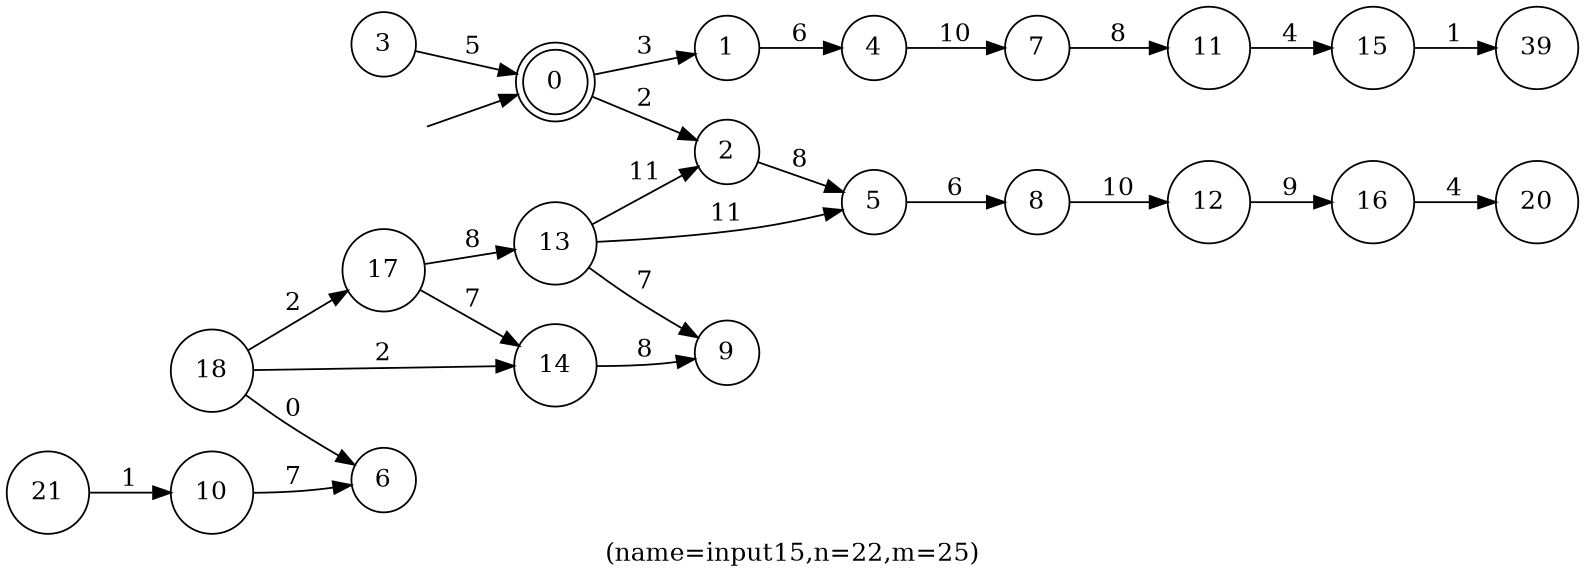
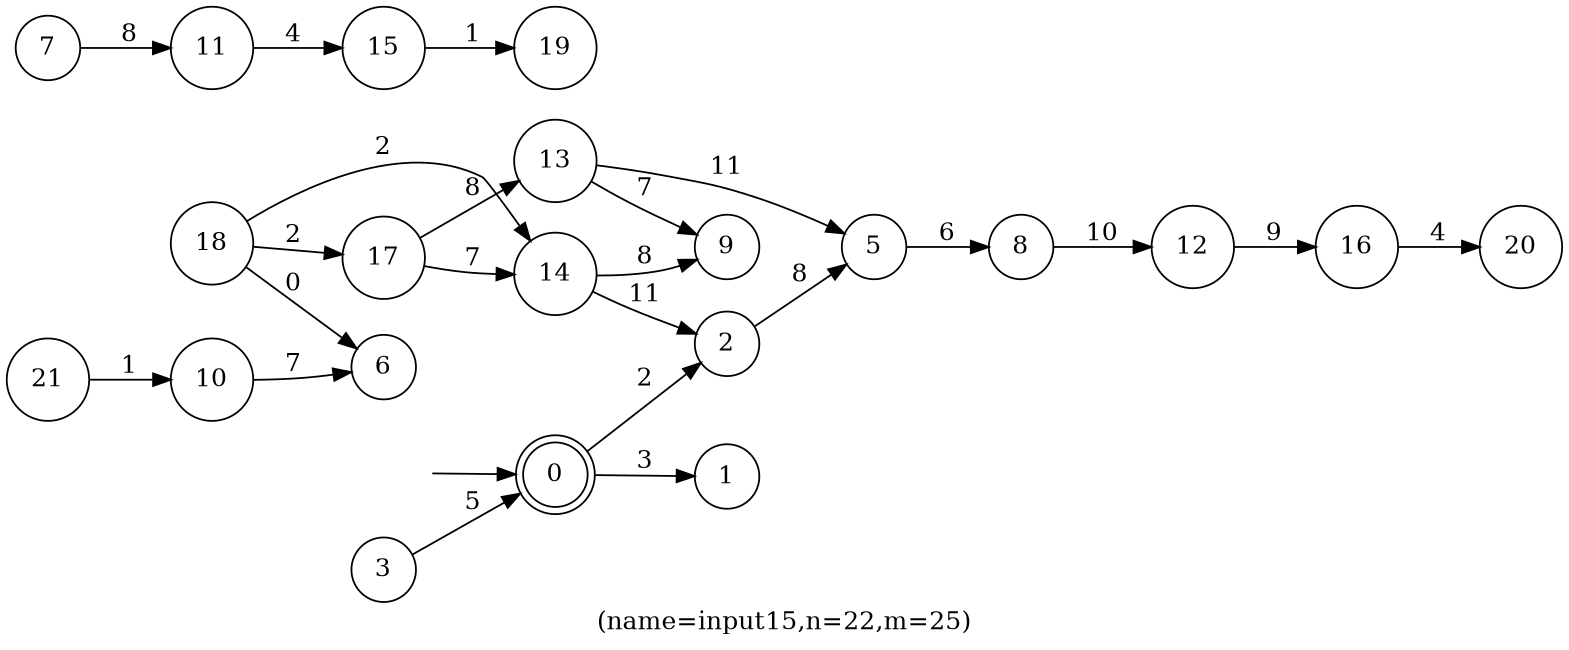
node "4": removed
node "39": label "39" -> "19"
edge "13" -> "2": now "14" -> "2"
